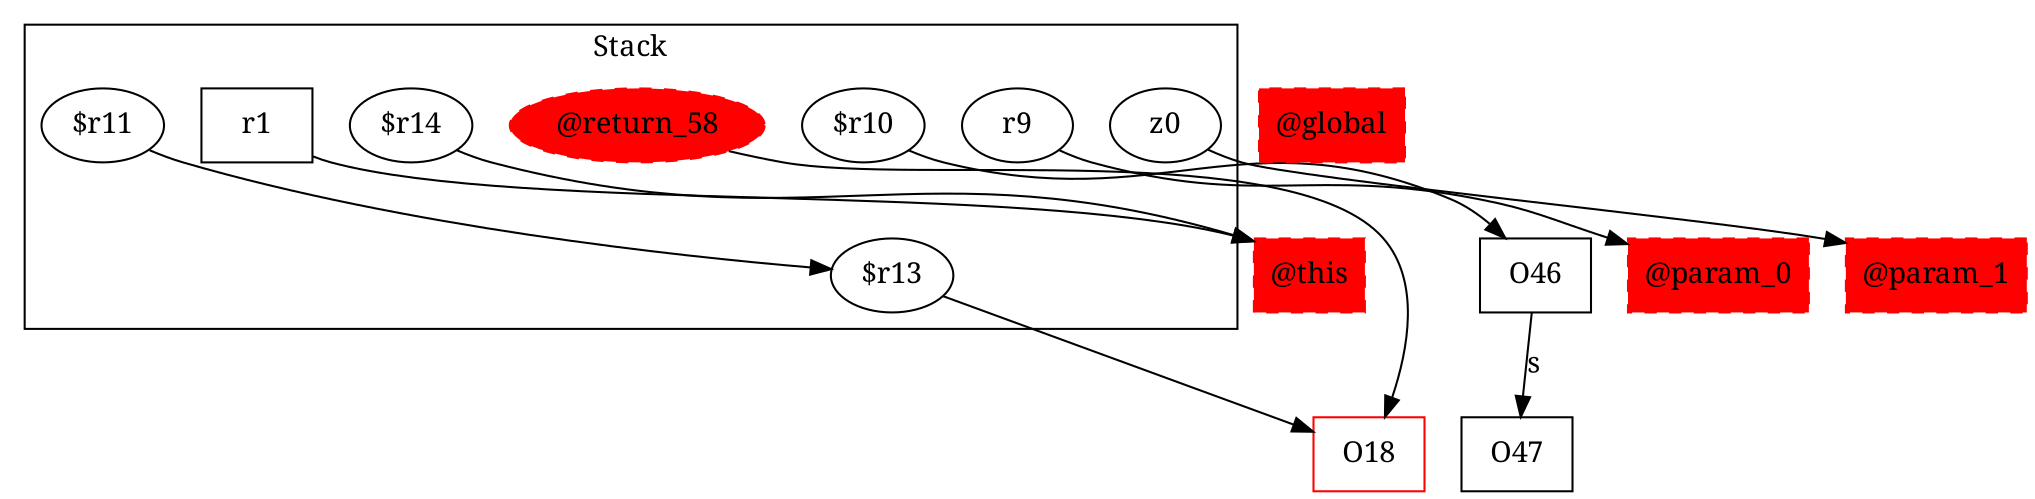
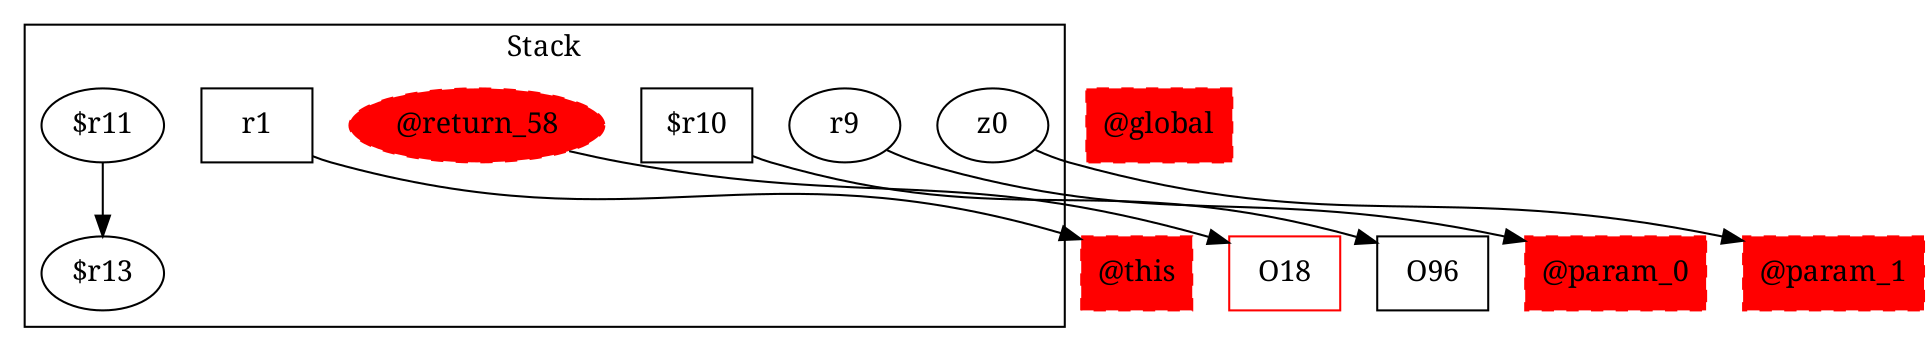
node "$r14": removed
node "$r10": shape ellipse -> box
node "O46": label "O46" -> "O96"
edge "$r13" -> "O18": removed
node "O47": removed
